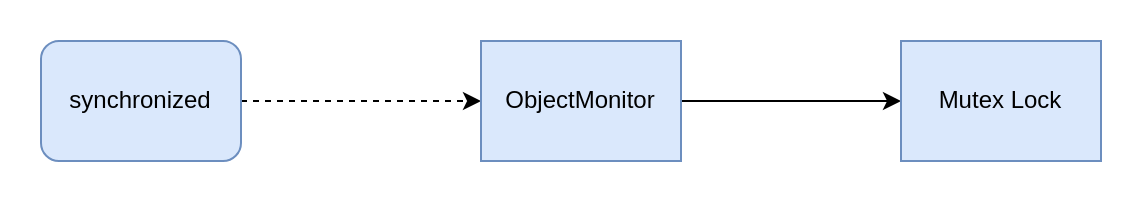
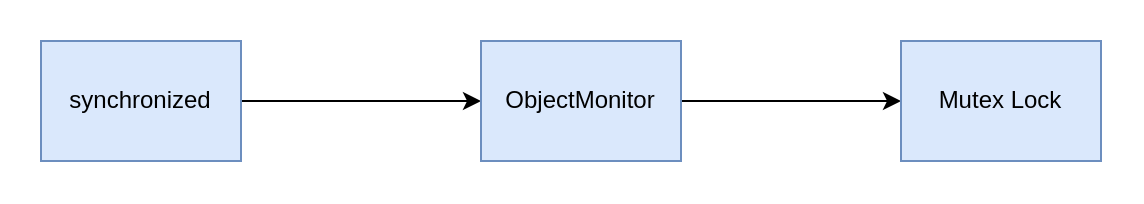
node "synchronized": shape rounded rectangle -> rectangle
edge "synchronized" -> "ObjectMonitor": style dashed -> solid
